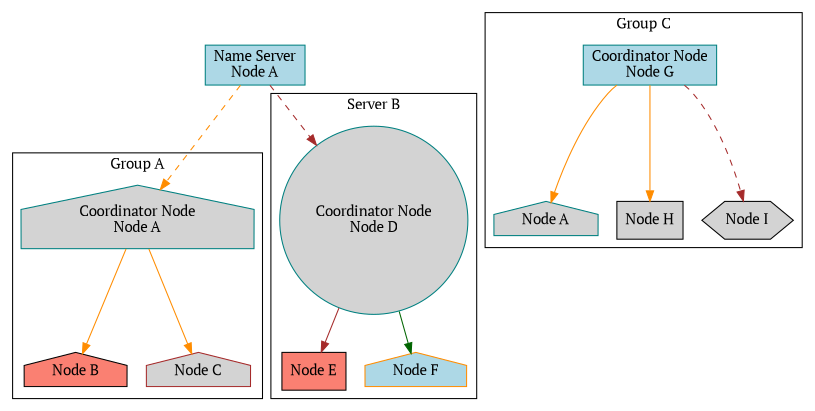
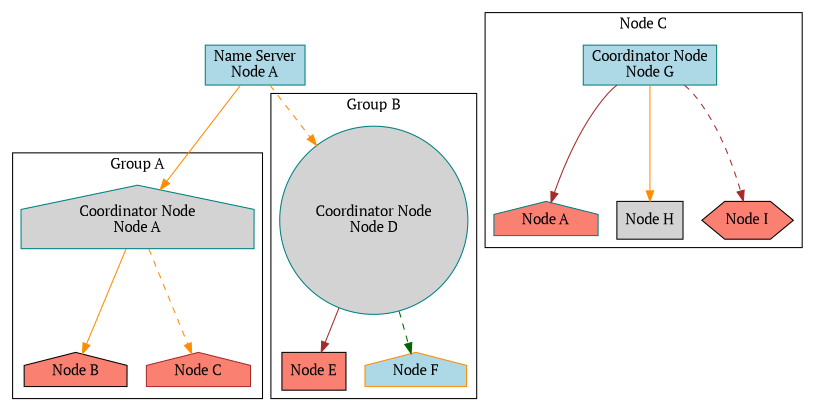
cluster "Group C": label "Group C" -> "Node C"
cluster "Server B": label "Server B" -> "Group B"
edge "Name Server Node A" -> "Coordinator Node Node D": color brown -> darkorange
edge "Name Server Node A" -> "Coordinator Node Node A": style dashed -> solid
edge "Coordinator Node Node G" -> "Node A": color darkorange -> brown
node "Node A": fillcolor lightgrey -> salmon
node "Node I": fillcolor lightgrey -> salmon
edge "Coordinator Node Node A" -> "Node C": style solid -> dashed
edge "Coordinator Node Node D" -> "Node F": style solid -> dashed
node "Node C": fillcolor lightgrey -> salmon
